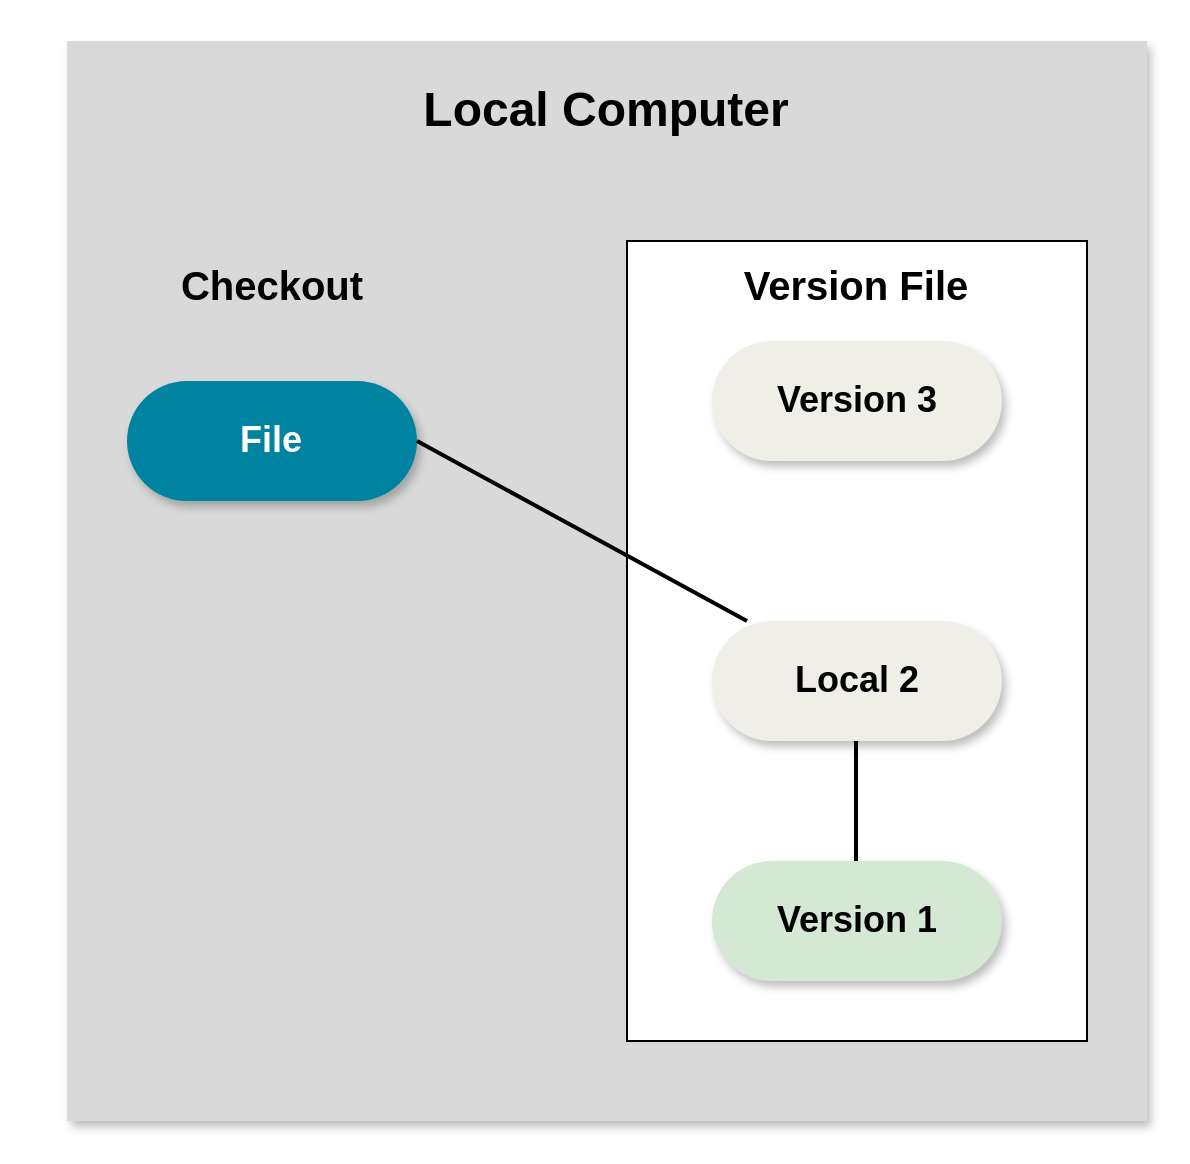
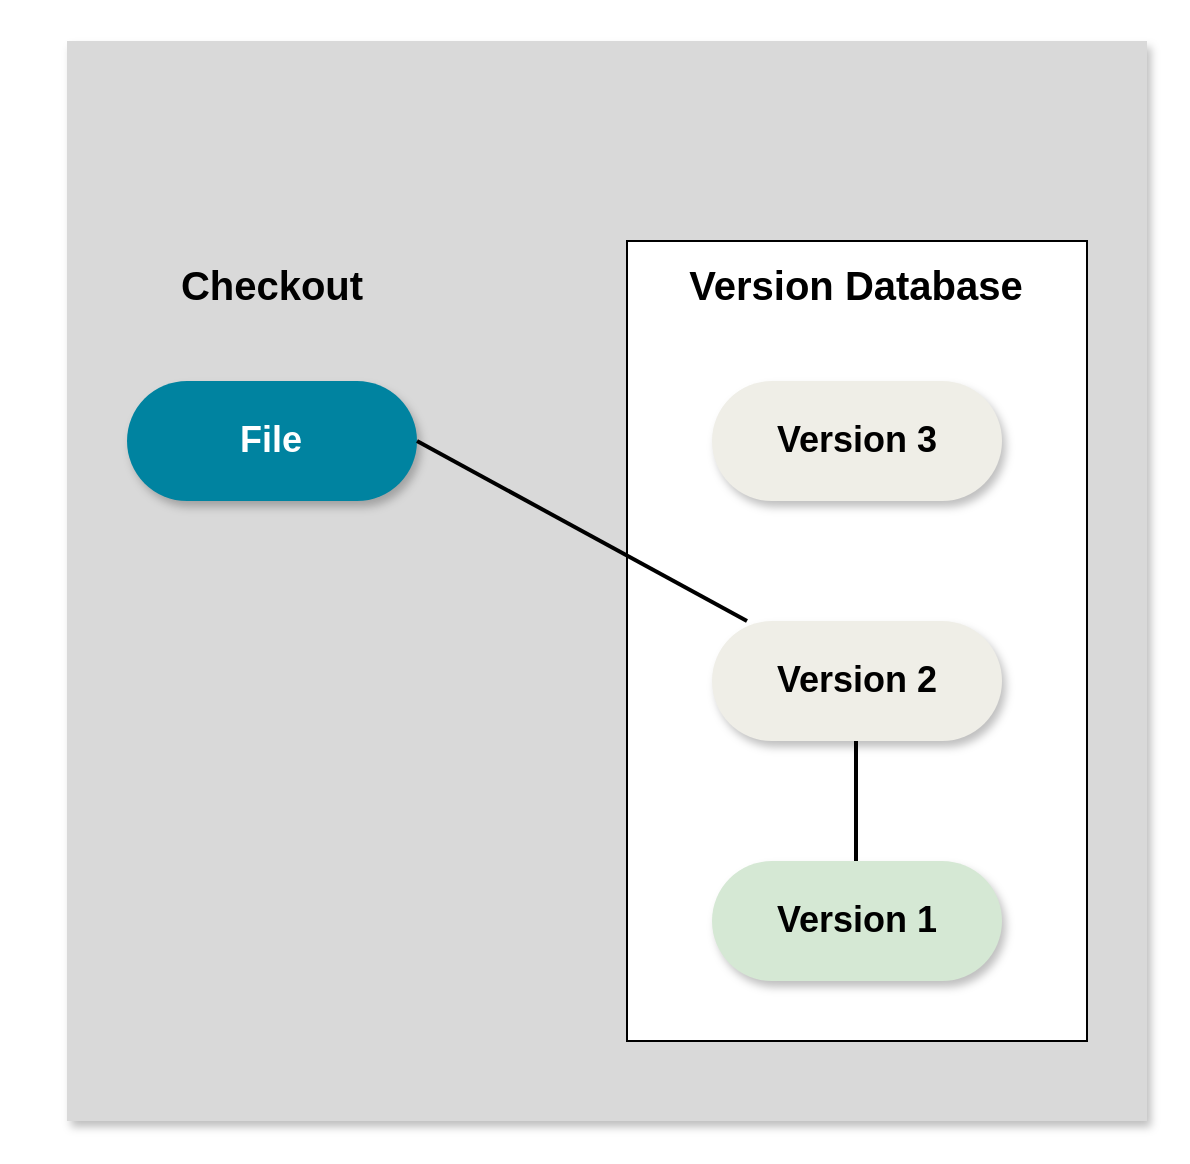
node "Local Computer": removed
node "Version File": label "Version File" -> "Version Database"
node "Version 3": moved (857, 401) -> (857, 441)
node "Local 2": label "Local 2" -> "Version 2"
